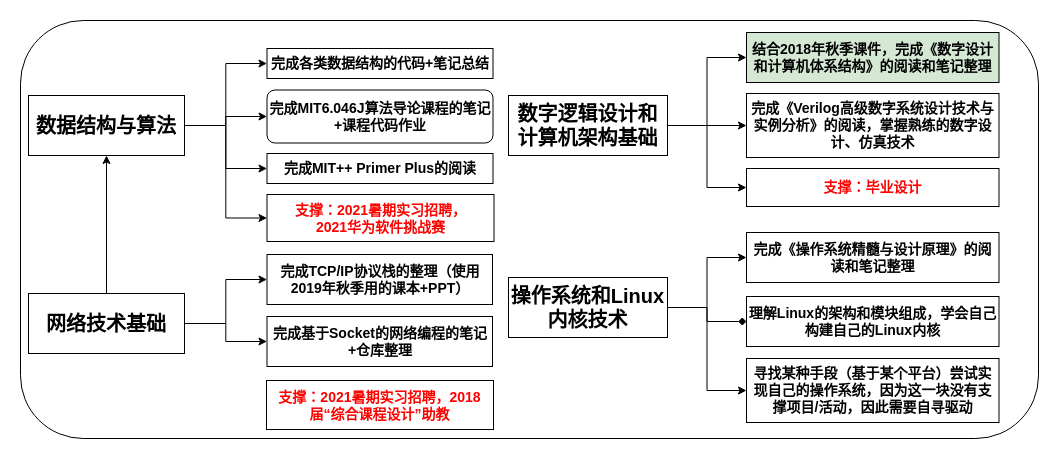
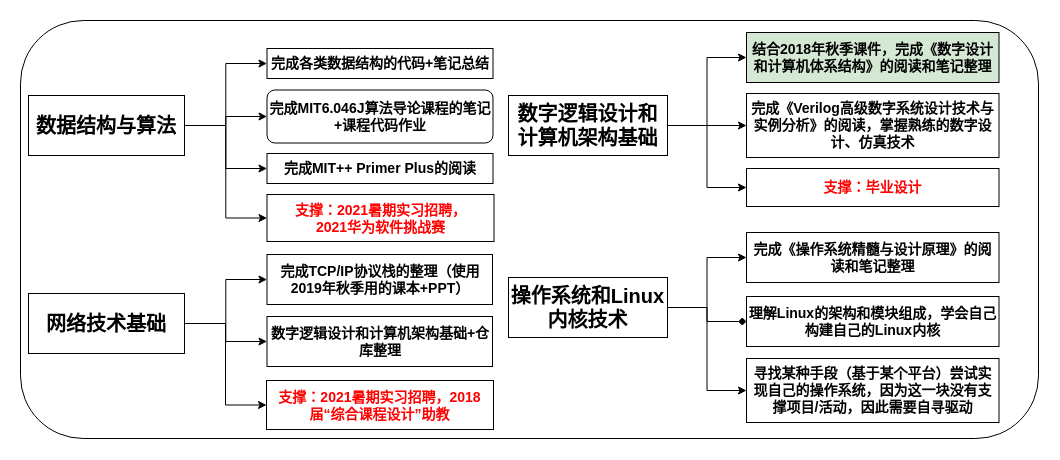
edge "网络技术基础" -> "数据结构与算法": now "网络技术基础" -> "支撑：2021暑期实习招聘，2018届“综合课程设计”助教"
node "完成基于Socket的网络编程的笔记+仓库整理": label "完成基于Socket的网络编程的笔记+仓库整理" -> "数字逻辑设计和计算机架构基础+仓库整理"
